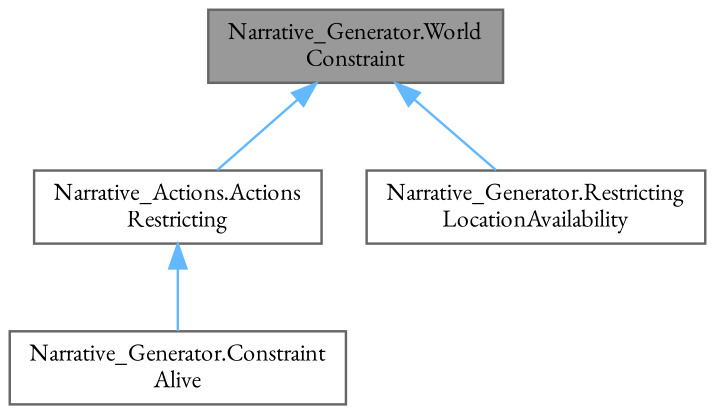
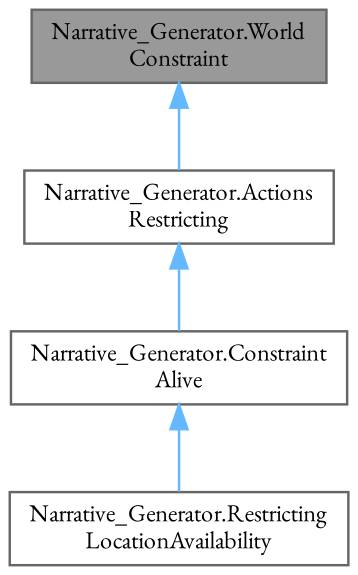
edge "Narrative_Generator.Restricting LocationAvailability" -> "Narrative_Generator.World Constraint": now "Narrative_Generator.Restricting LocationAvailability" -> "Narrative_Generator.Constraint Alive"
node "Narrative_Actions.Actions Restricting": label "Narrative_Actions.Actions Restricting" -> "Narrative_Generator.Actions Restricting"
